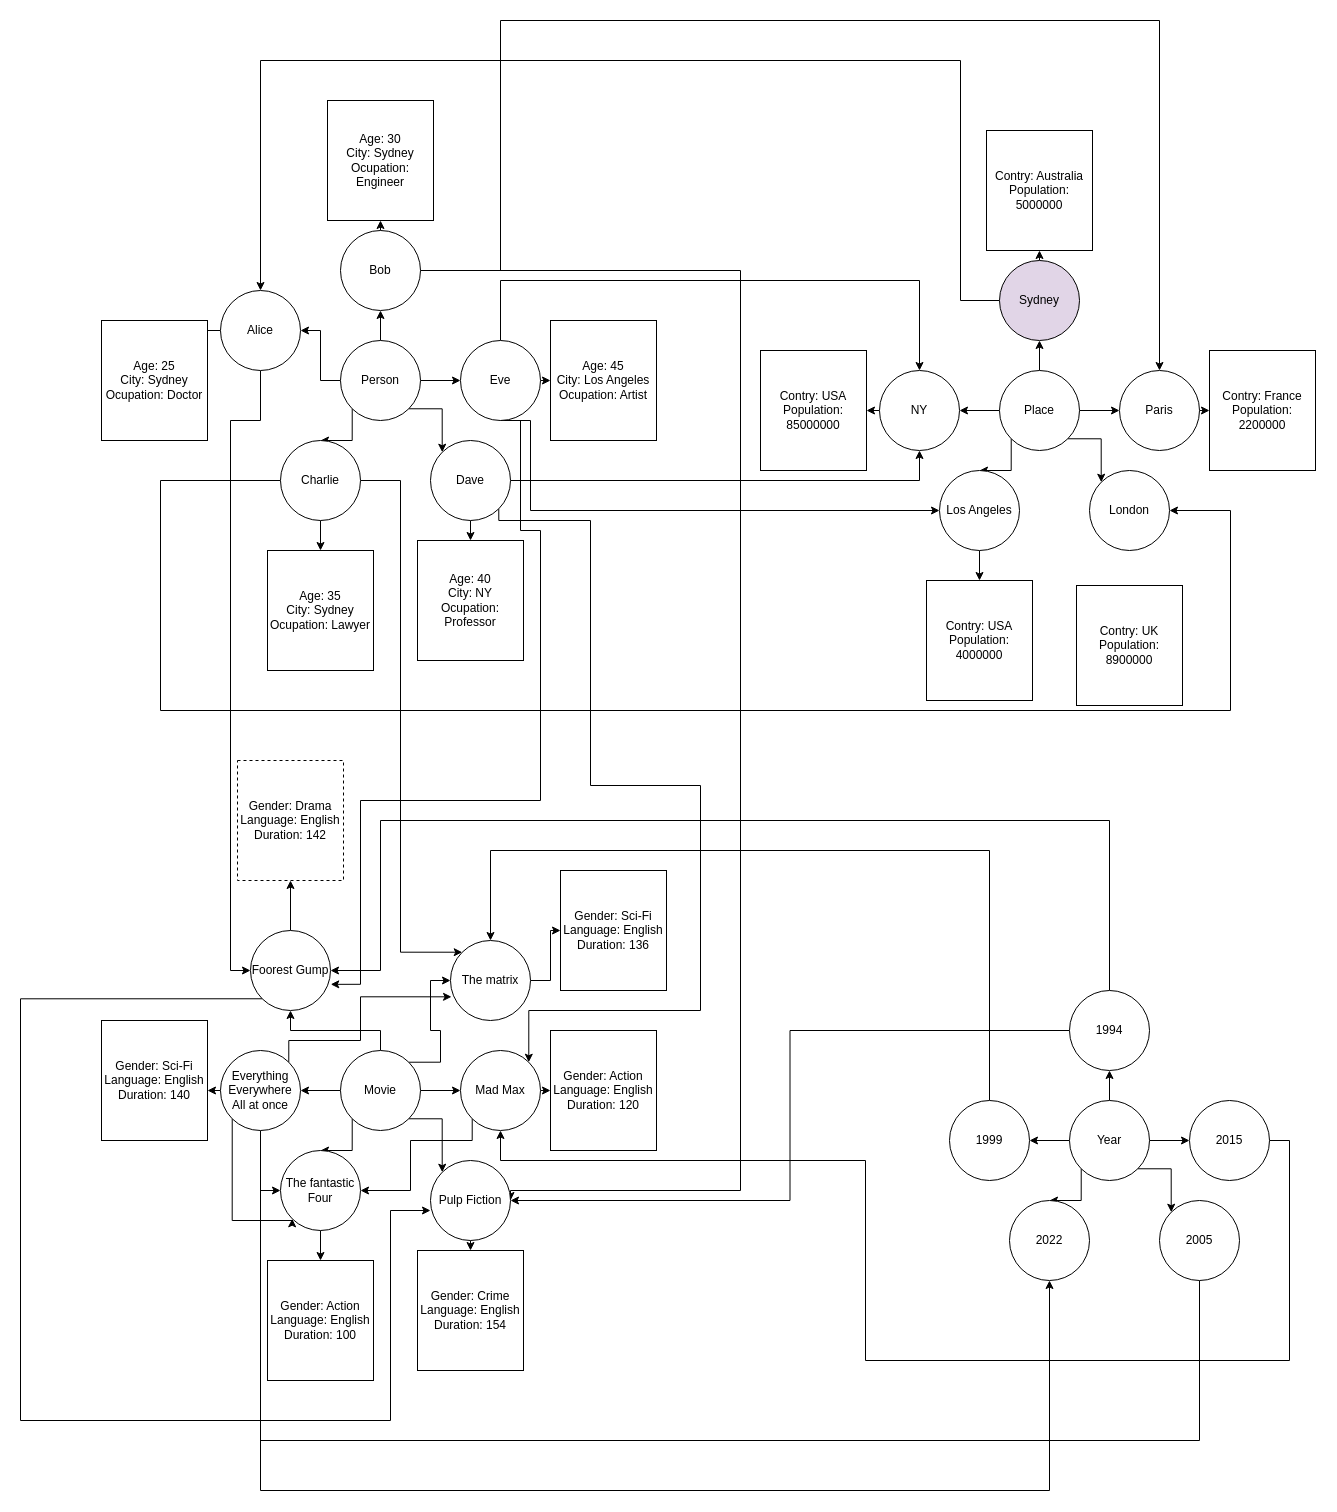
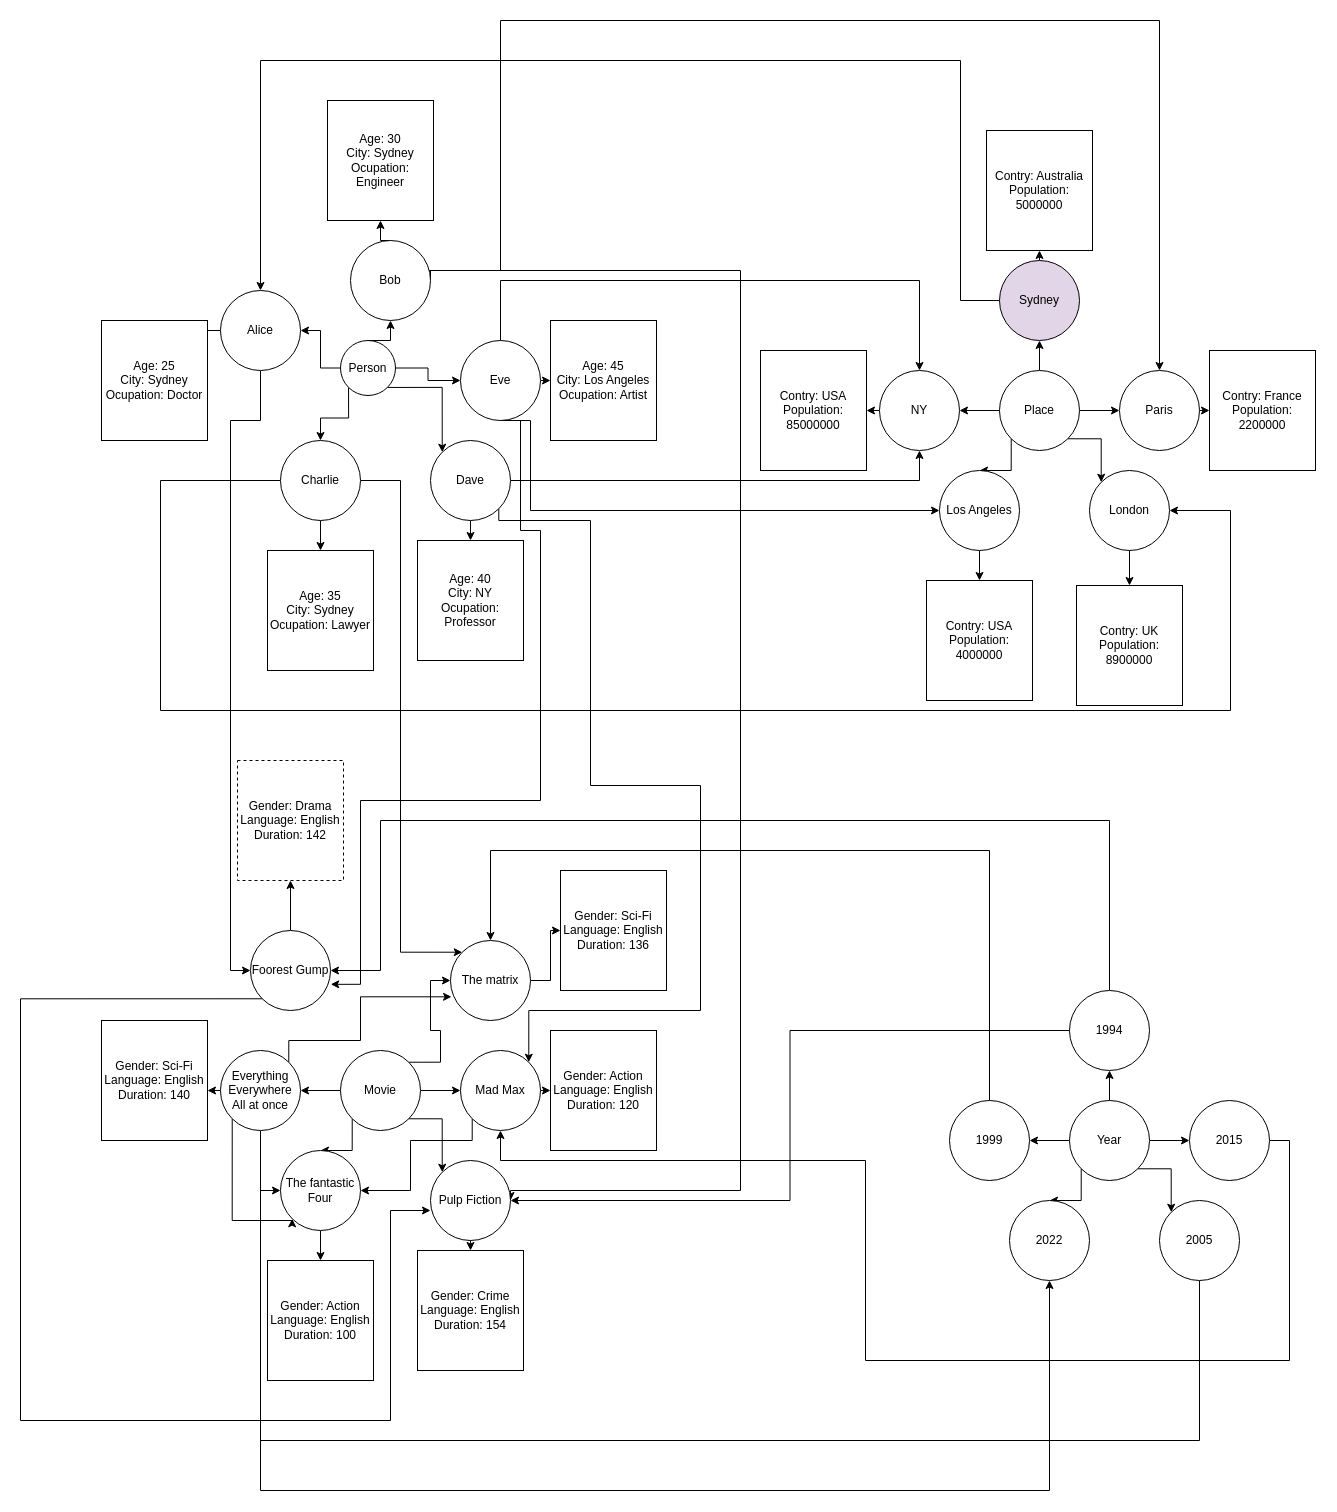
node "Bob": moved (381, 271) -> (391, 281)
node "Person": size 80x80 -> 55x55
edge "London" -> "Contry: UKPopulation: 8900000": added
edge "Movie" -> "Foorest Gump": removed
